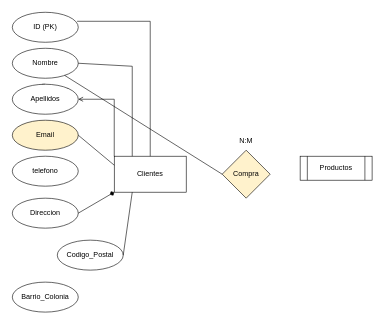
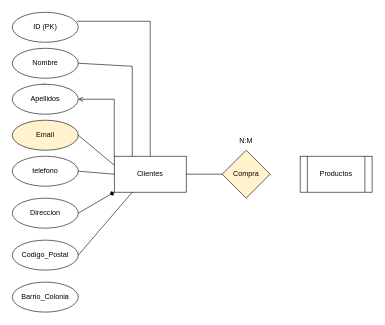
edge "Nombre" -- "Compra": now "Clientes" -- "Compra"
node "Productos": size 72x24 -> 72x36
edge "telefono" -- "Clientes": added
node "Codigo_Postal": moved (90, 255) -> (45, 255)
